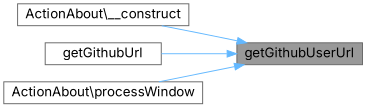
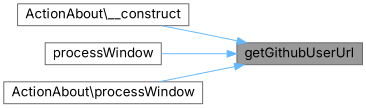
node "getGithubUrl": label "getGithubUrl" -> "processWindow"
